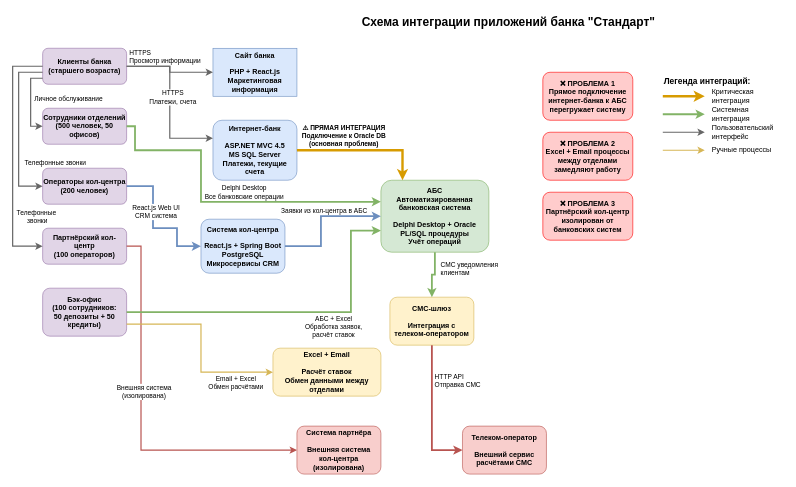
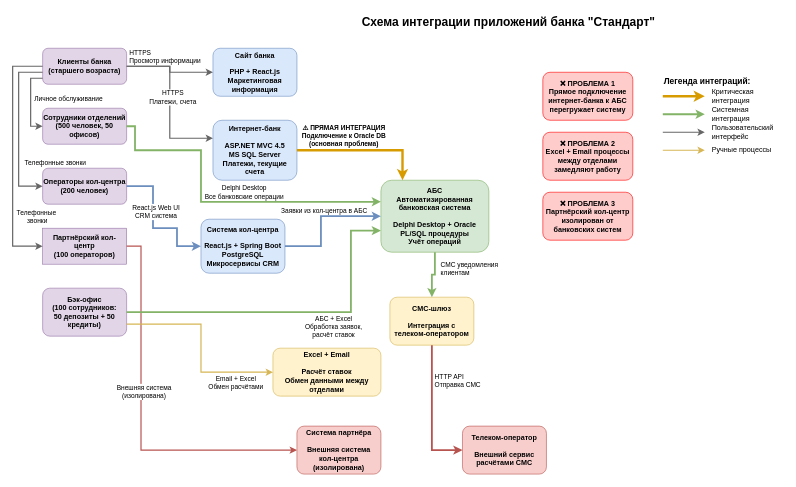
node "Сайт банка PHP + React.js Маркетинговая информация": shape rectangle -> rounded rectangle
node "Партнёрский кол-центр (100 операторов)": shape rounded rectangle -> rectangle
